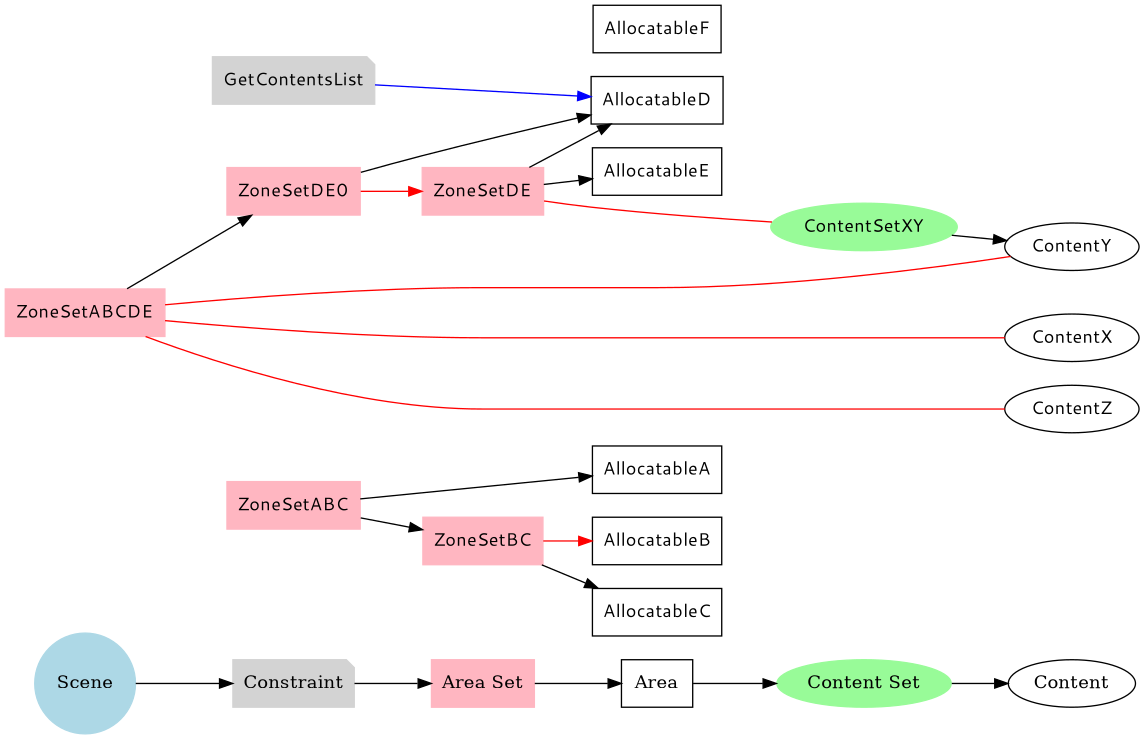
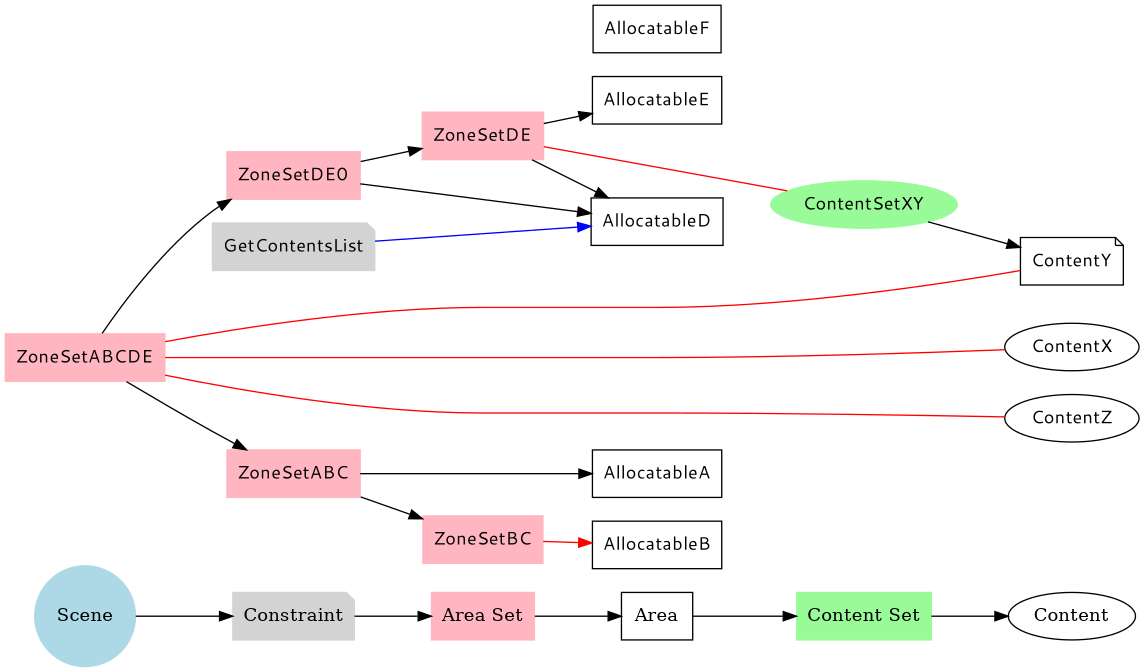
edge "ZoneSetDE0" -> "ZoneSetDE": color red -> black
node "ContentY": shape ellipse -> note
edge "ZoneSetABCDE" -> "ZoneSetABC": added
node "AllocatableC": removed
node "Content Set": shape ellipse -> box
